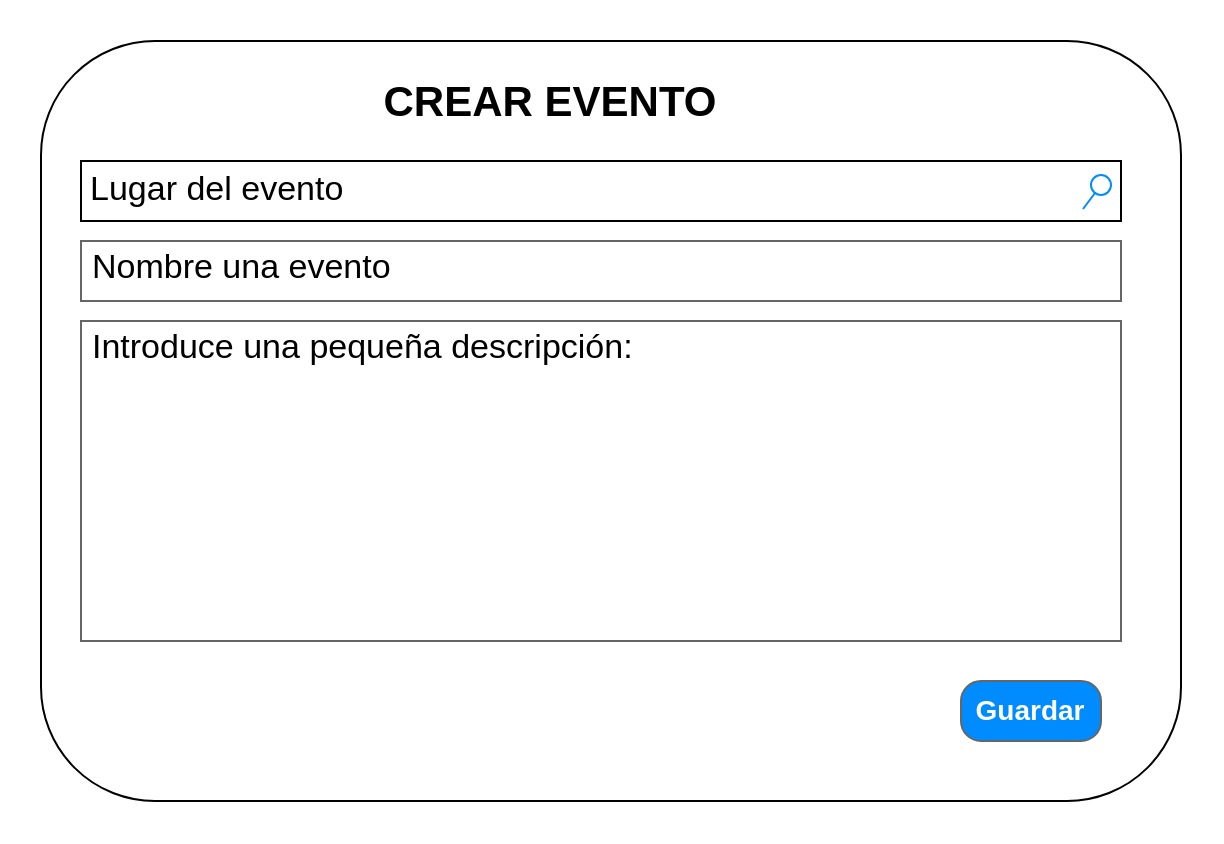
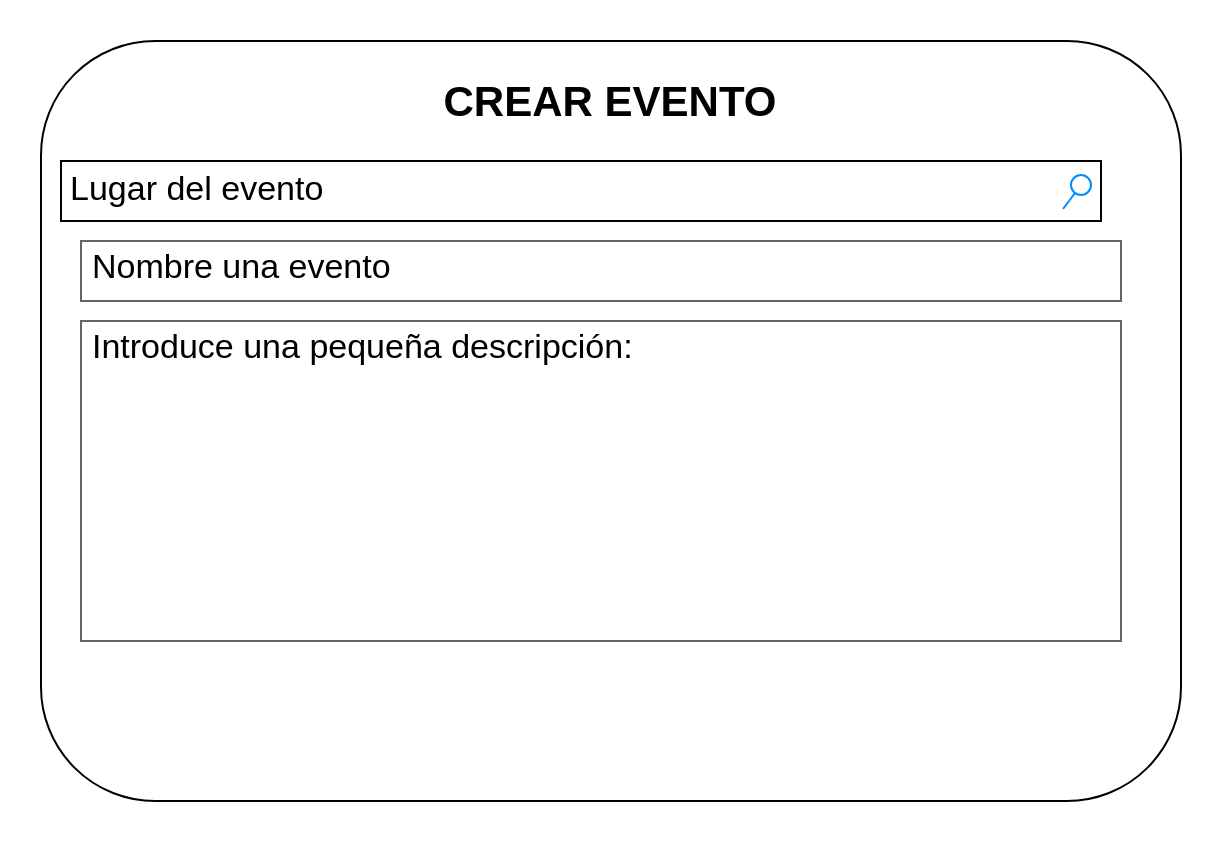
node "CREAR EVENTO": moved (551, 101) -> (611, 101)
node "Lugar del evento": moved (601, 191) -> (581, 191)
node "Guardar": removed
